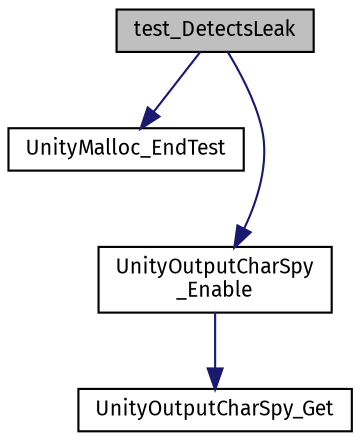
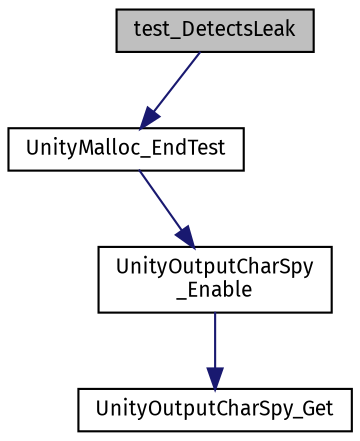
edge "test_DetectsLeak" -> "UnityOutputCharSpy _Enable": now "UnityMalloc_EndTest" -> "UnityOutputCharSpy _Enable"
